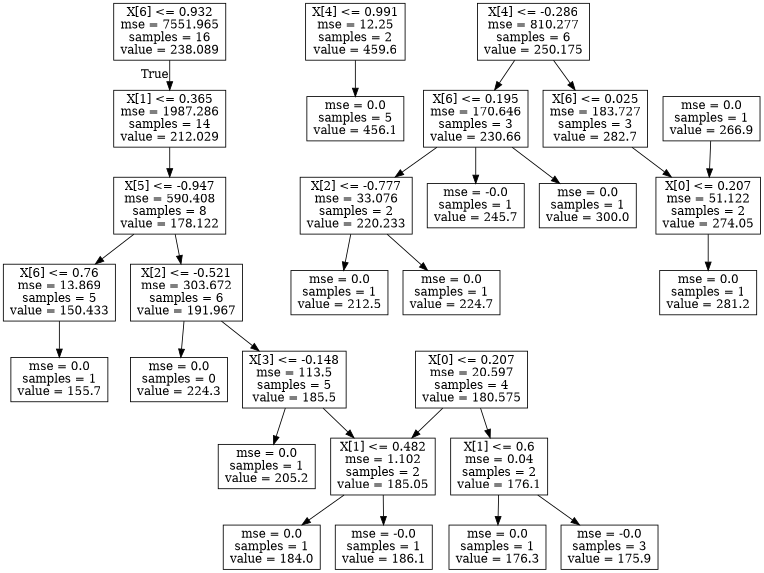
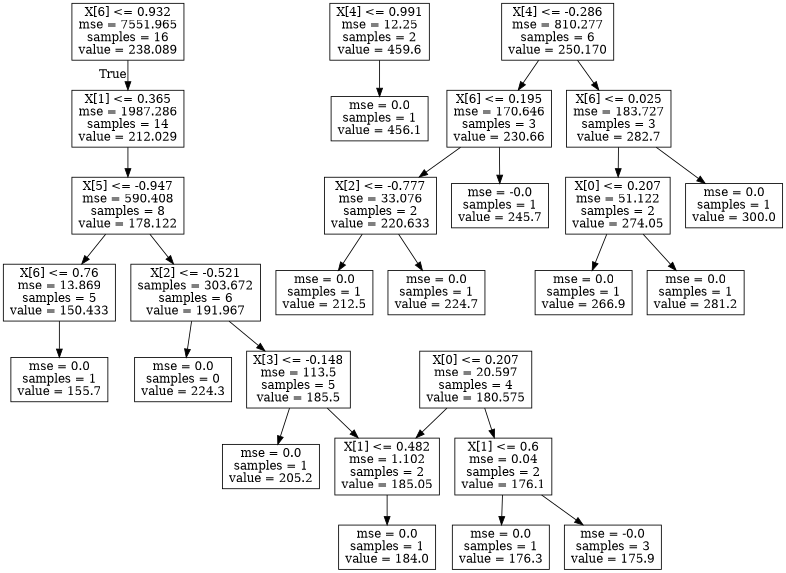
node "X[4] <= -0.286 mse = 810.277 samples = 6 value = 250.175": label "X[4] <= -0.286 mse = 810.277 samples = 6 value = 250.175" -> "X[4] <= -0.286 mse = 810.277 samples = 6 value = 250.170"
node "mse = 0.0 samples = 5 value = 456.1": label "mse = 0.0 samples = 5 value = 456.1" -> "mse = 0.0 samples = 1 value = 456.1"
edge "mse = 0.0 samples = 1 value = 266.9" -> "X[0] <= 0.207 mse = 51.122 samples = 2 value = 274.05": reversed
edge "X[6] <= 0.195 mse = 170.646 samples = 3 value = 230.66" -> "mse = 0.0 samples = 1 value = 300.0": now "X[6] <= 0.025 mse = 183.727 samples = 3 value = 282.7" -> "mse = 0.0 samples = 1 value = 300.0"
node "X[2] <= -0.777 mse = 33.076 samples = 2 value = 220.233": label "X[2] <= -0.777 mse = 33.076 samples = 2 value = 220.233" -> "X[2] <= -0.777 mse = 33.076 samples = 2 value = 220.633"
node "X[2] <= -0.521 mse = 303.672 samples = 6 value = 191.967": label "X[2] <= -0.521 mse = 303.672 samples = 6 value = 191.967" -> "X[2] <= -0.521 samples = 303.672 samples = 6 value = 191.967"
node "mse = -0.0 samples = 1 value = 186.1": removed
